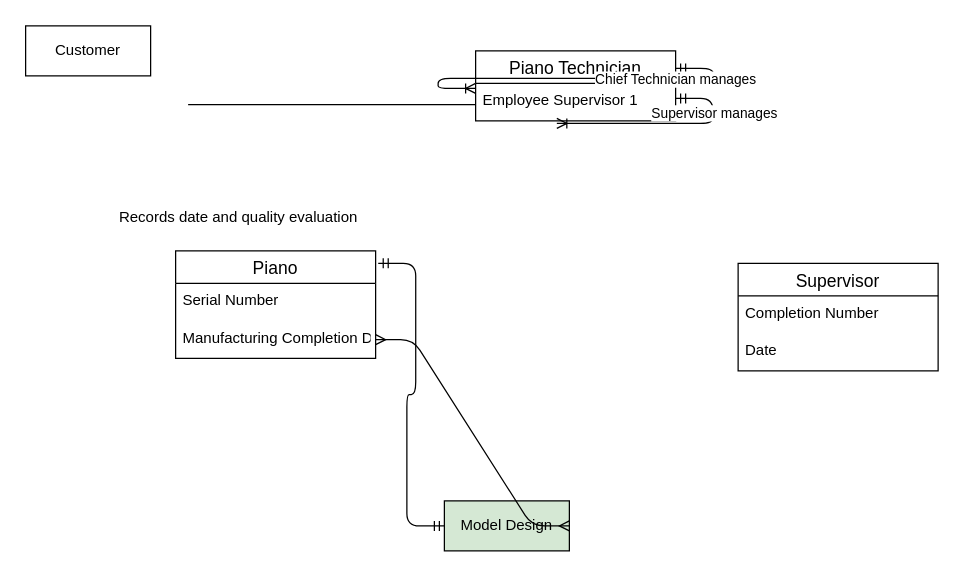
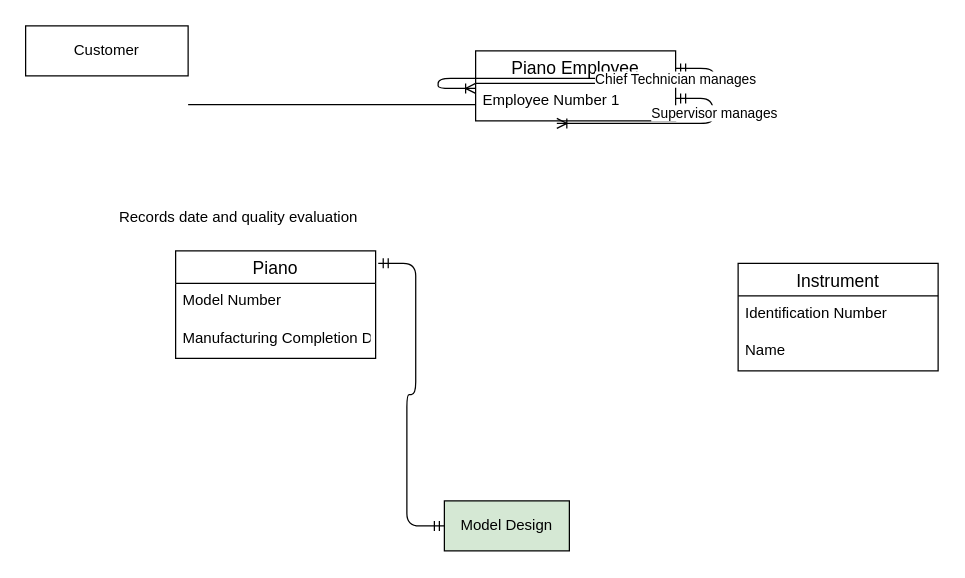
node "Customer": size 125x50 -> 163x50
node "Piano Technician": label "Piano Technician" -> "Piano Employee"
node "Employee Supervisor 1": label "Employee Supervisor 1" -> "Employee Number 1"
node "Supervisor": label "Supervisor" -> "Instrument"
node "Serial Number": label "Serial Number" -> "Model Number"
node "Completion Number": label "Completion Number" -> "Identification Number"
node "Date": label "Date" -> "Name"
edge "Manufacturing Completion Date" -- "Model Design": removed
